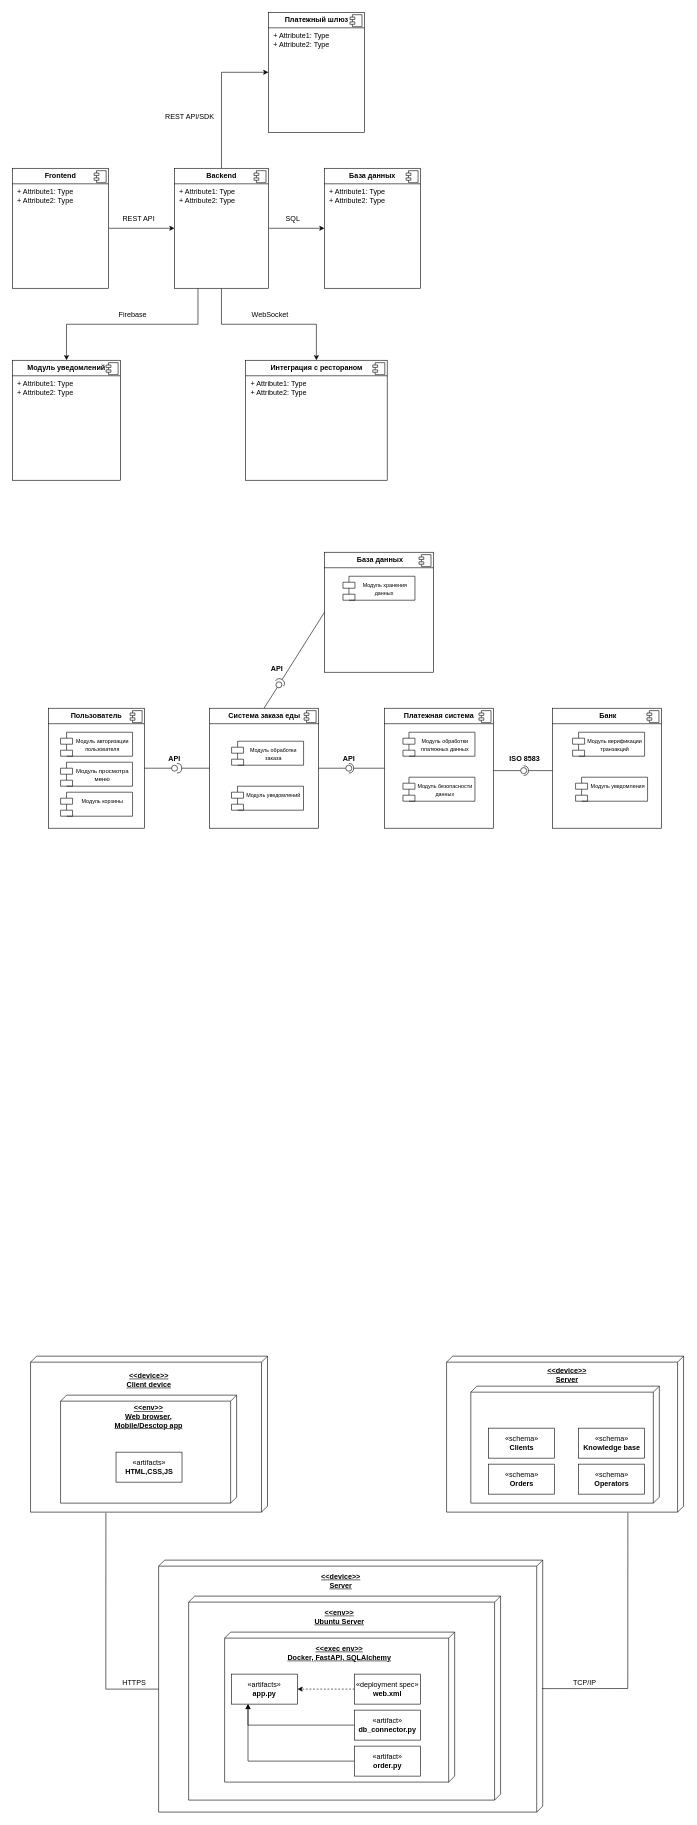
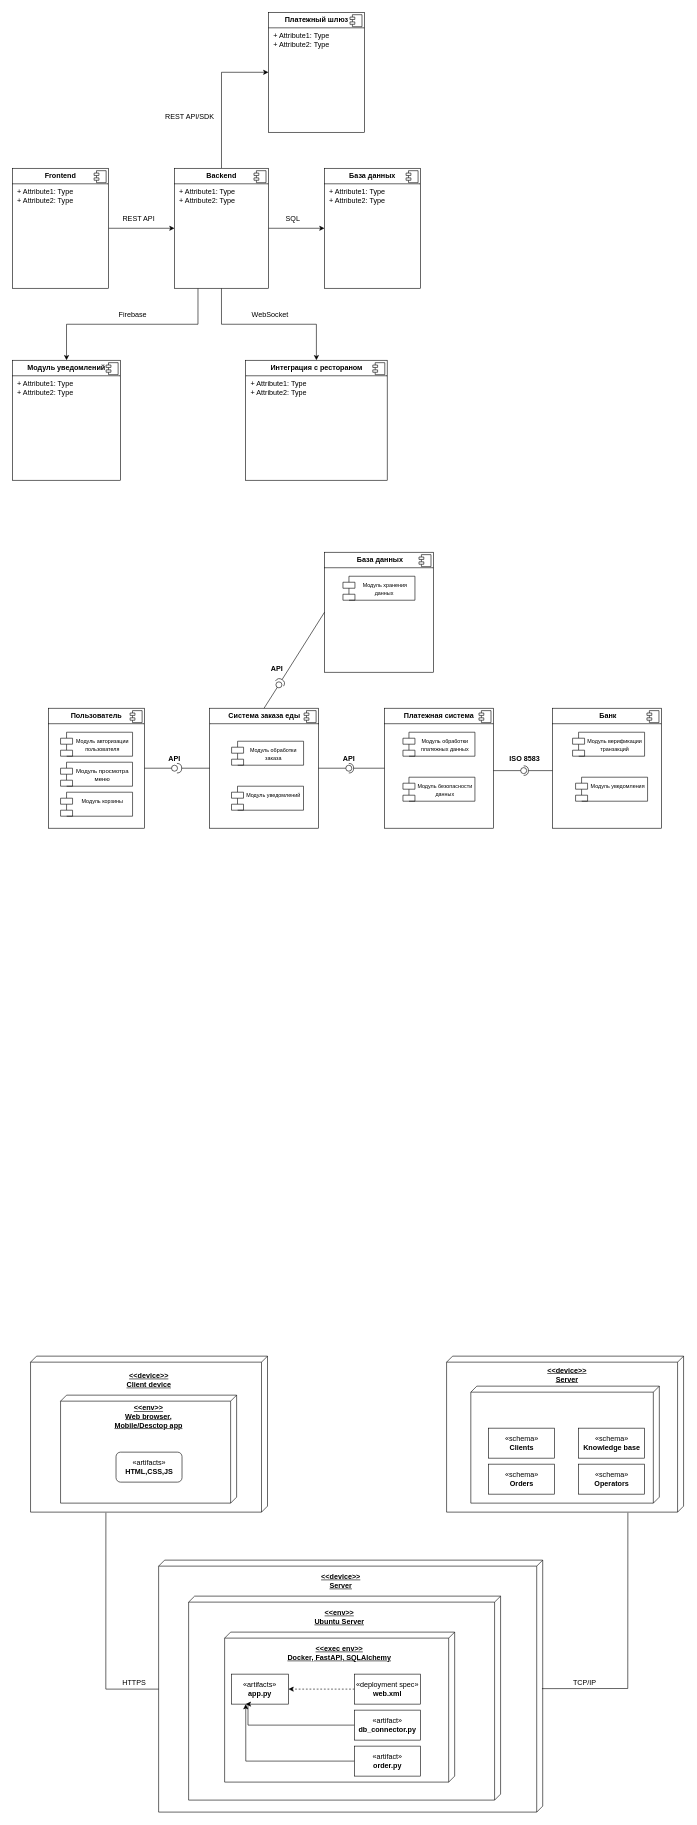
node "«artifacts» HTML,CSS,JS": shape rectangle -> rounded rectangle
node "«artifacts» app.py": size 66x30 -> 57x30
